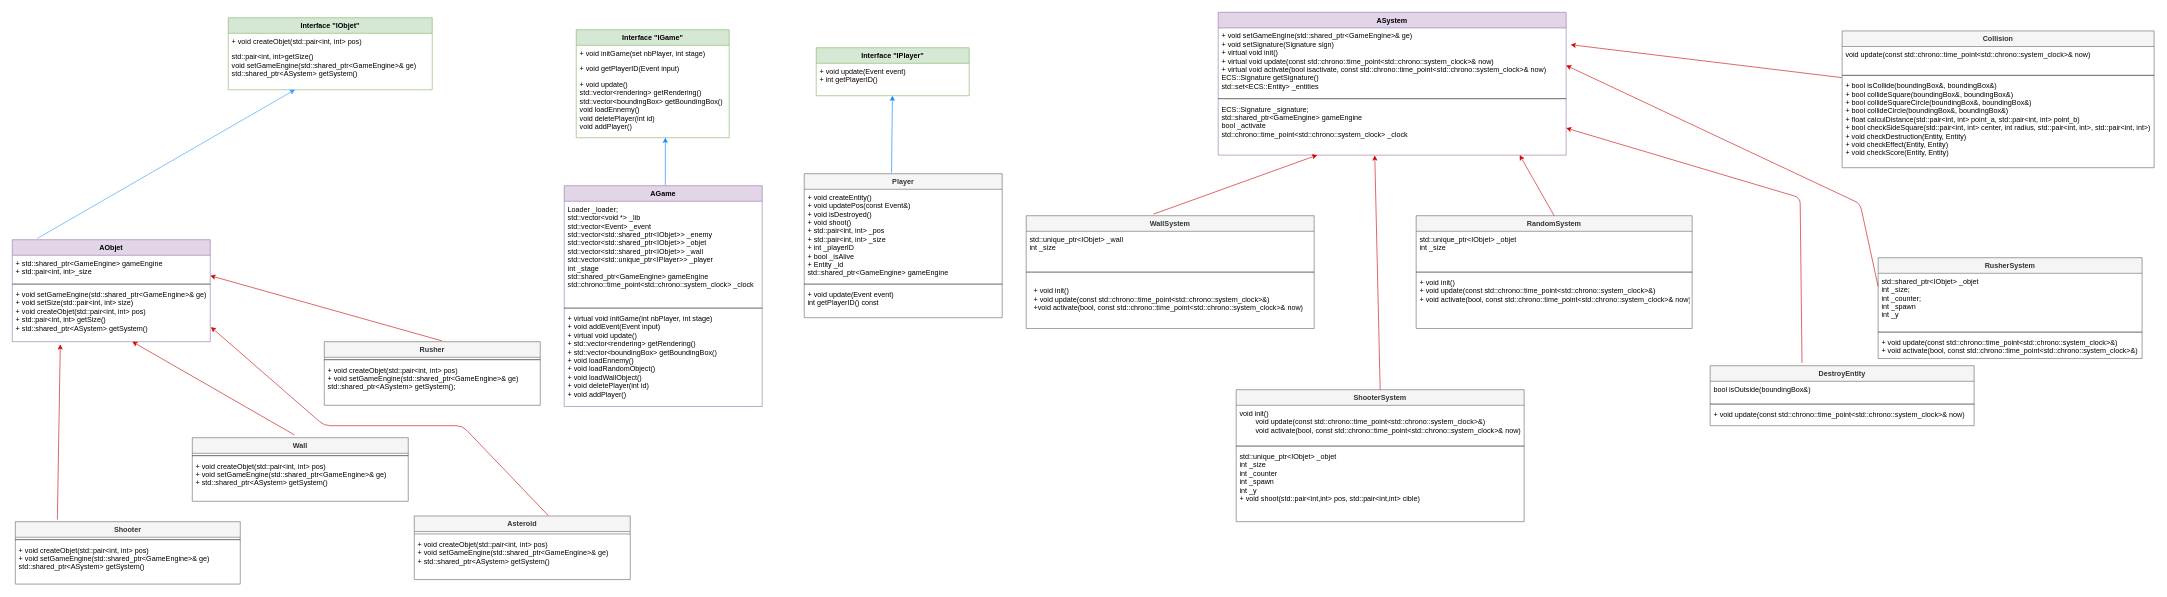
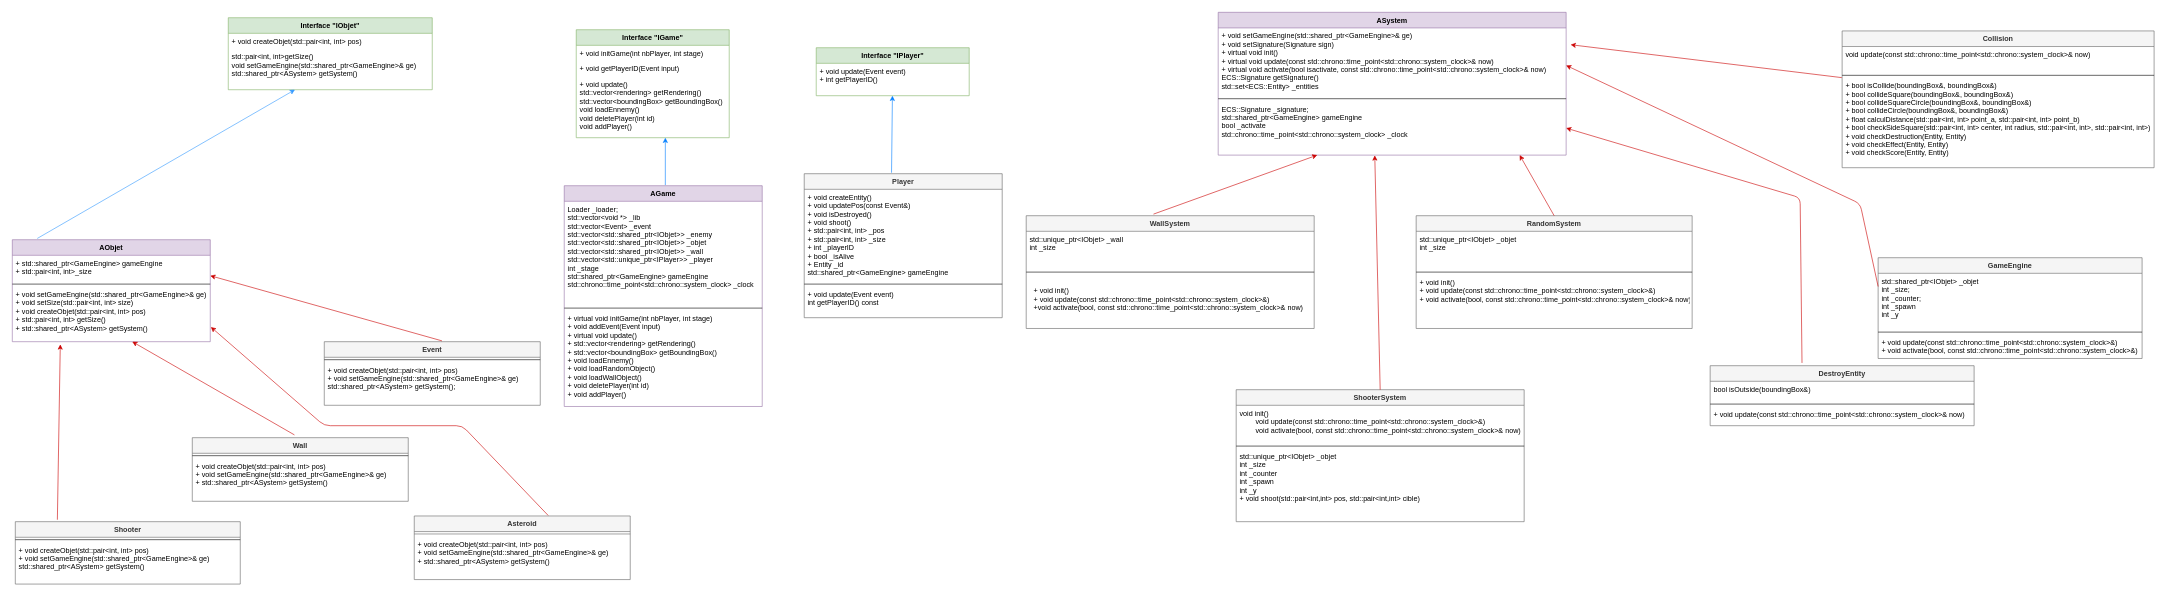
node "+ void initGame(set nbPlayer, int stage)": label "+ void initGame(set nbPlayer, int stage)" -> "+ void initGame(int nbPlayer, int stage)"
node "RusherSystem": label "RusherSystem" -> "GameEngine"
node "Rusher": label "Rusher" -> "Event"
